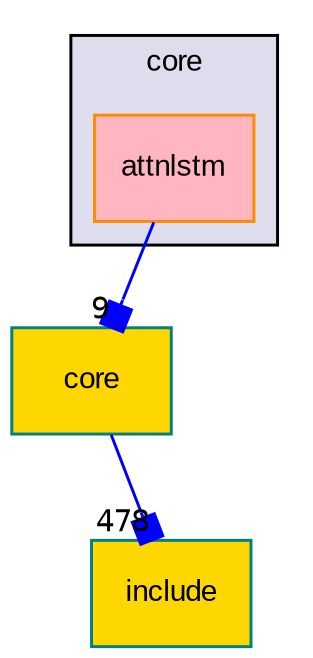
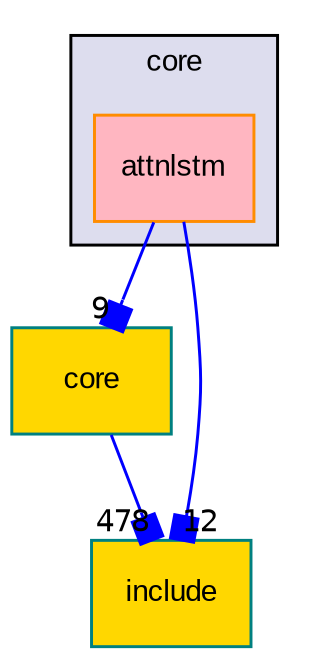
edge "attnlstm" -> "include": added
